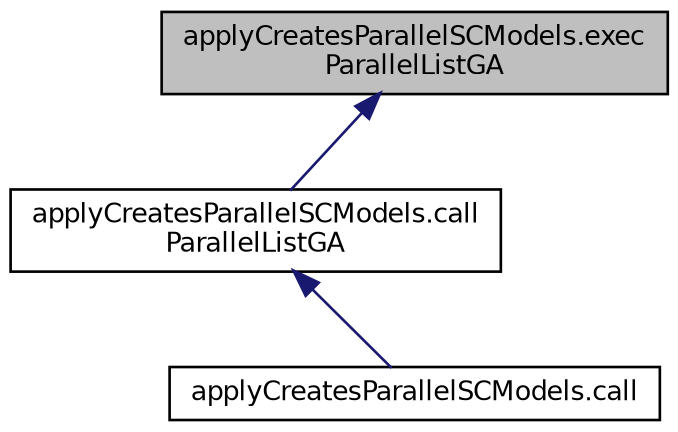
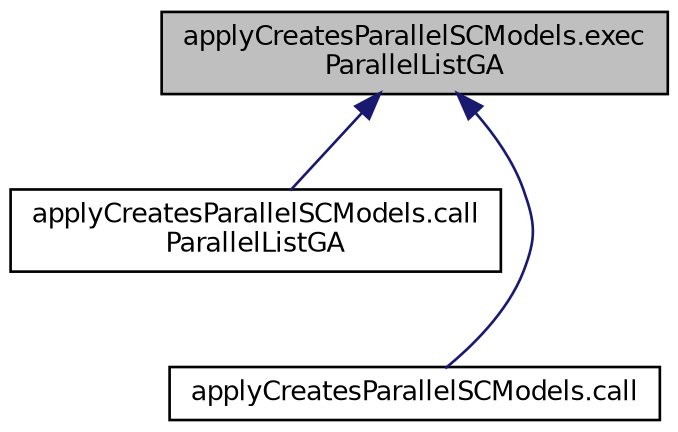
edge "applyCreatesParallelSCModels.call" -> "applyCreatesParallelSCModels.call ParallelListGA": now "applyCreatesParallelSCModels.call" -> "applyCreatesParallelSCModels.exec ParallelListGA"
